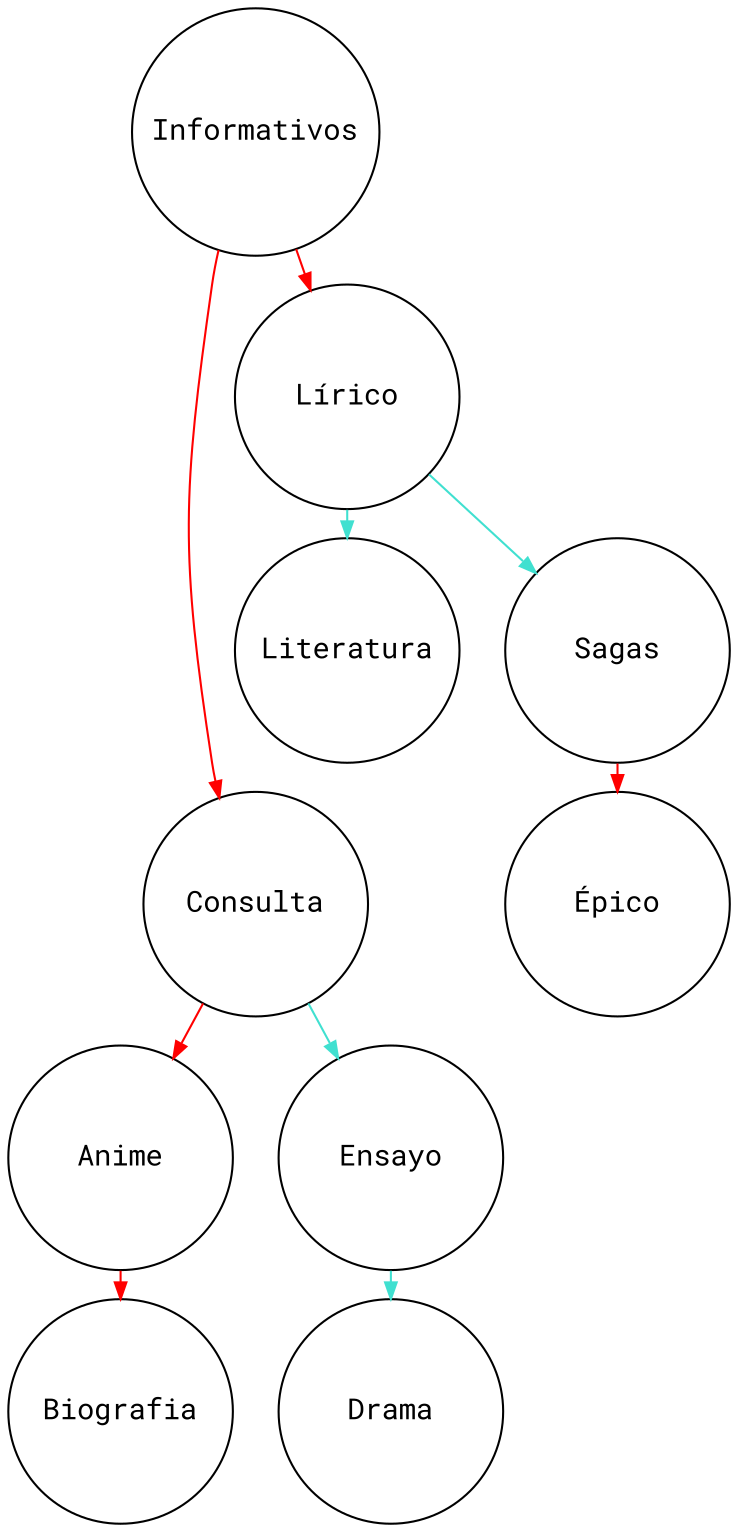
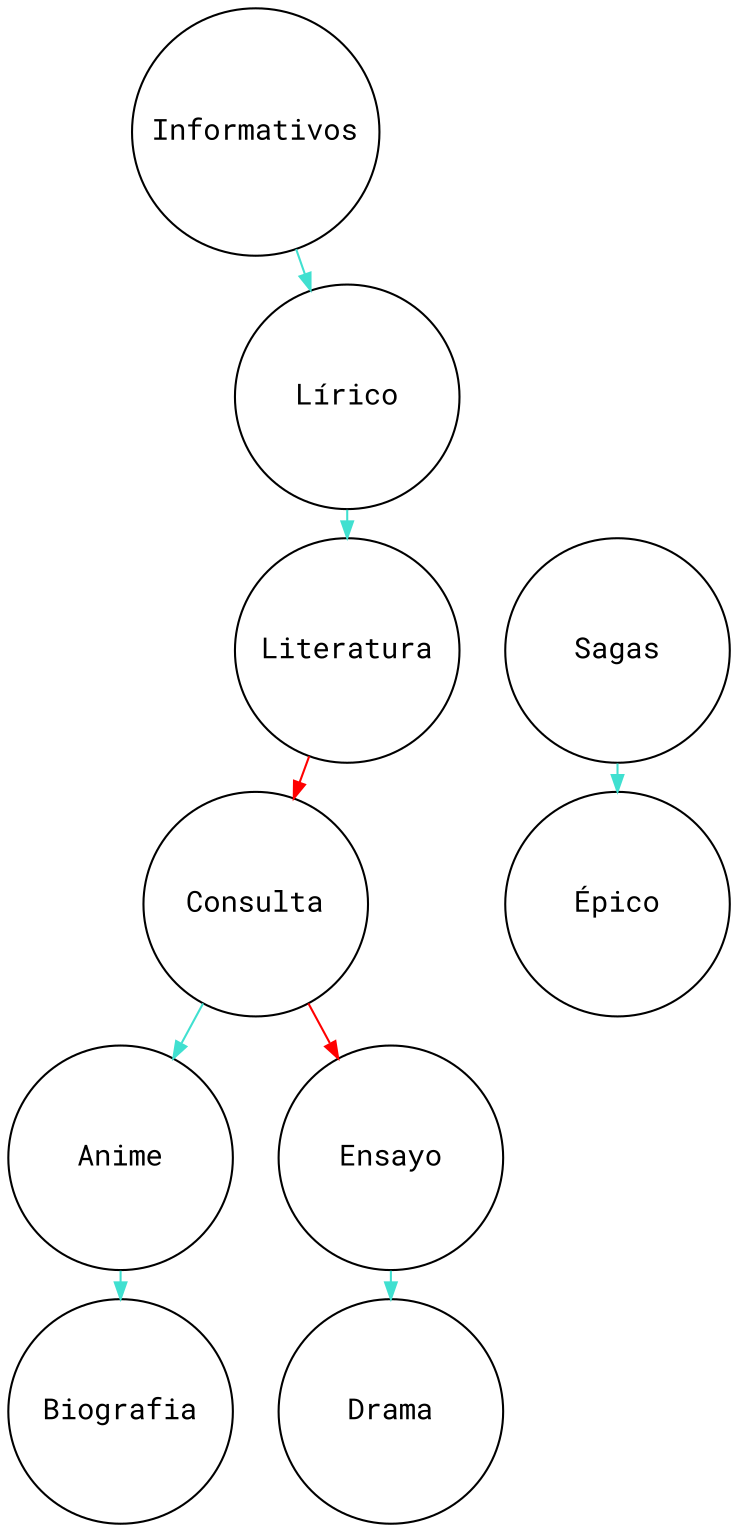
edge "Informativos" -> "Lírico": color #ff0000 -> #40e0d0
edge "Informativos" -> "Consulta": now "Literatura" -> "Consulta"
edge "Lírico" -> "Sagas": removed
edge "Sagas" -> "Épico": color #ff0000 -> #40e0d0
edge "Consulta" -> "Anime": color #ff0000 -> #40e0d0
edge "Consulta" -> "Ensayo": color #40e0d0 -> #ff0000
edge "Anime" -> "Biografia": color #ff0000 -> #40e0d0
